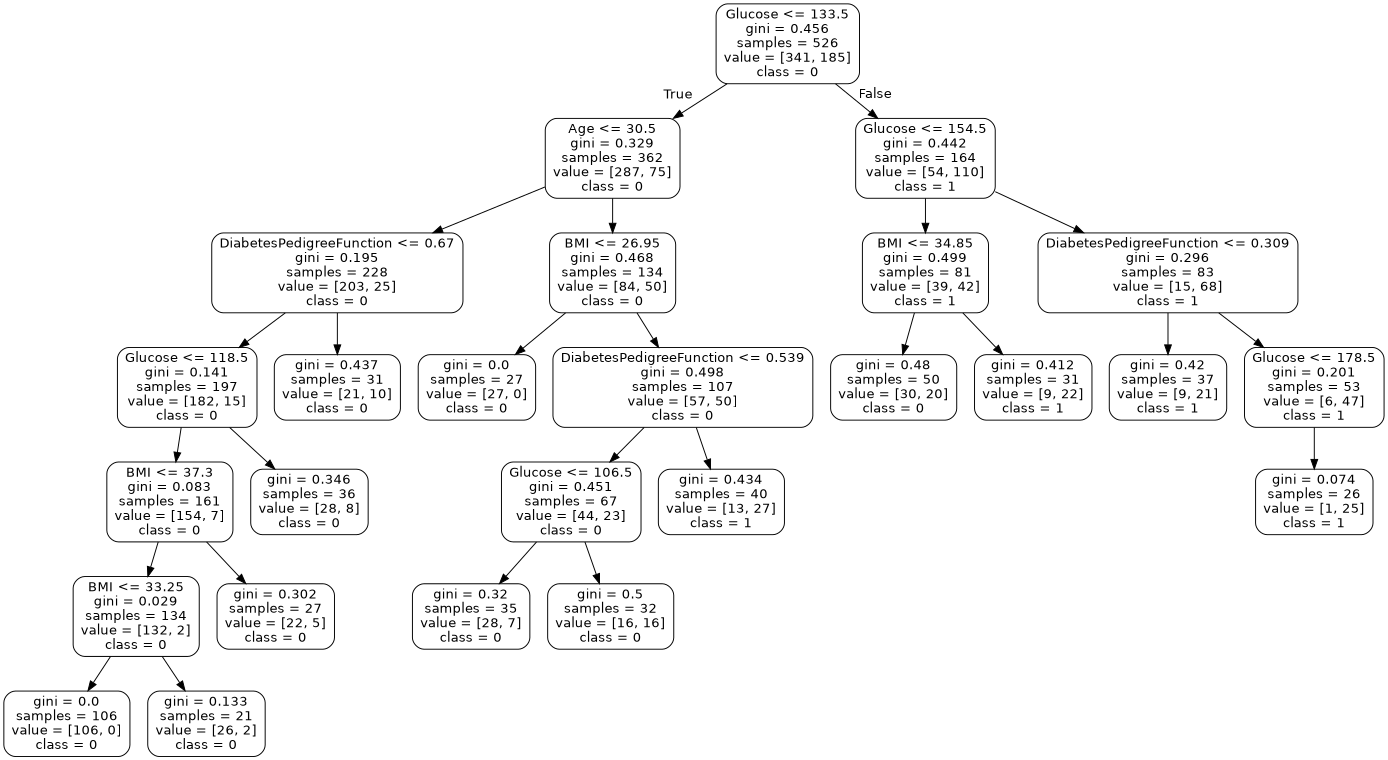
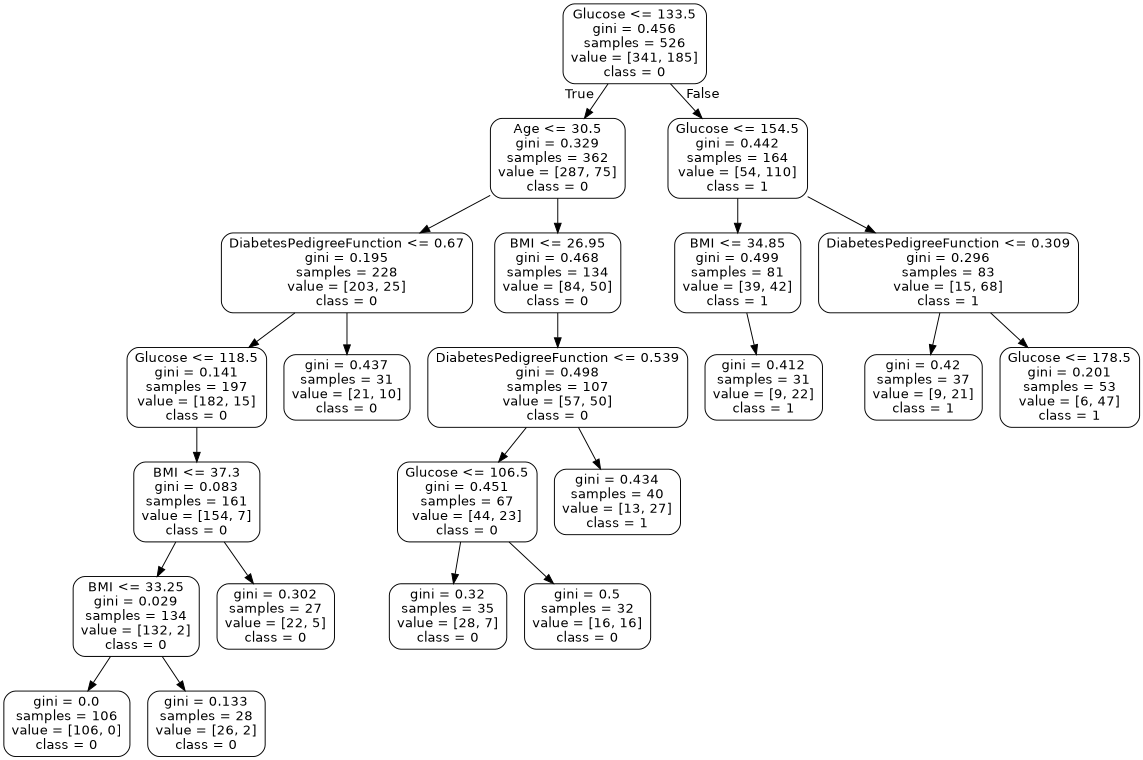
node "gini = 0.0 samples = 27 value = [27, 0] class = 0": removed
node "gini = 0.48 samples = 50 value = [30, 20] class = 0": removed
node "gini = 0.346 samples = 36 value = [28, 8] class = 0": removed
node "gini = 0.074 samples = 26 value = [1, 25] class = 1": removed
node "gini = 0.133 samples = 21 value = [26, 2] class = 0": label "gini = 0.133 samples = 21 value = [26, 2] class = 0" -> "gini = 0.133 samples = 28 value = [26, 2] class = 0"
